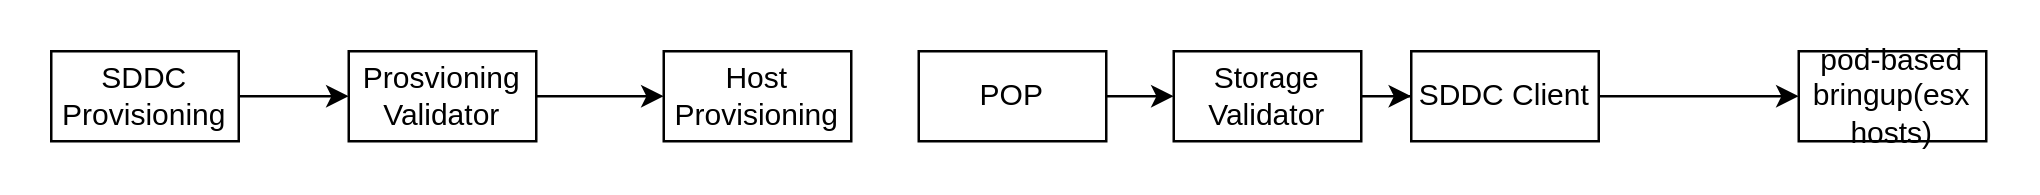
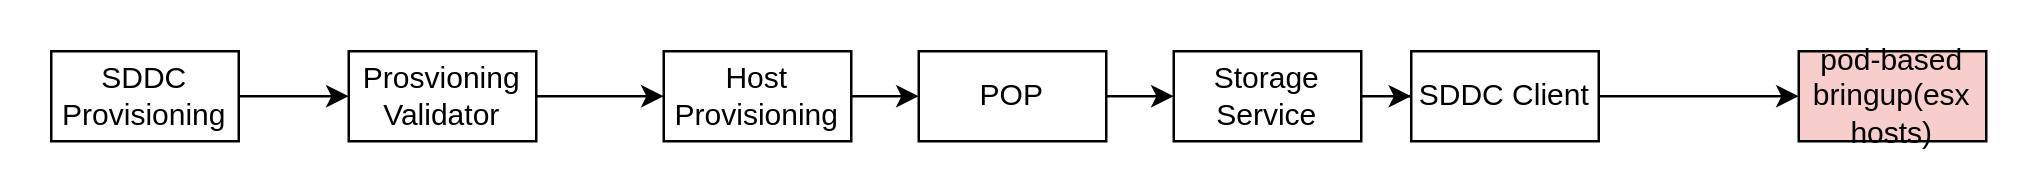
edge "Host Provisioning" -> "POP": added
node "Storage Validator": label "Storage Validator" -> "Storage Service"
node "pod-based bringup(esx hosts)": fillcolor #ffffff -> #f8cecc
